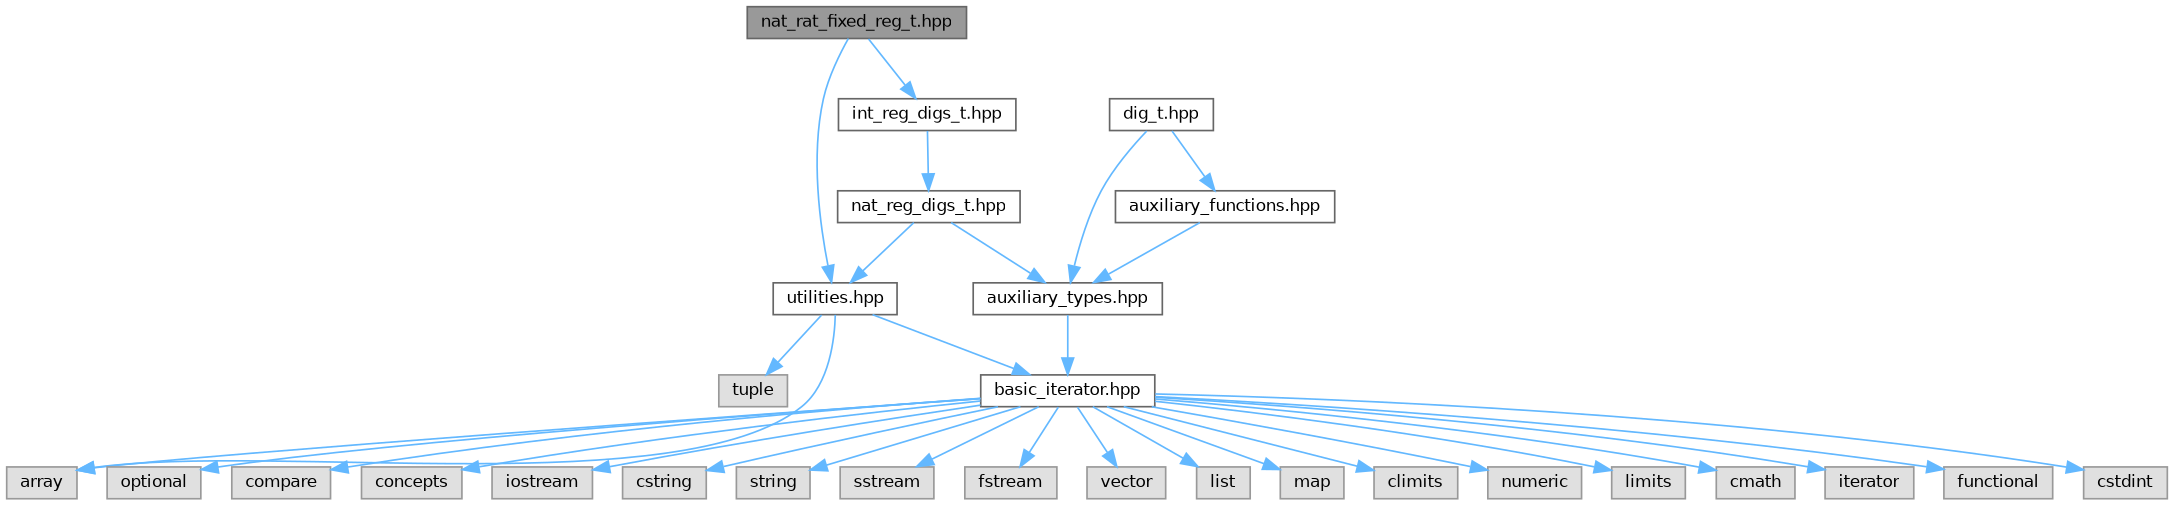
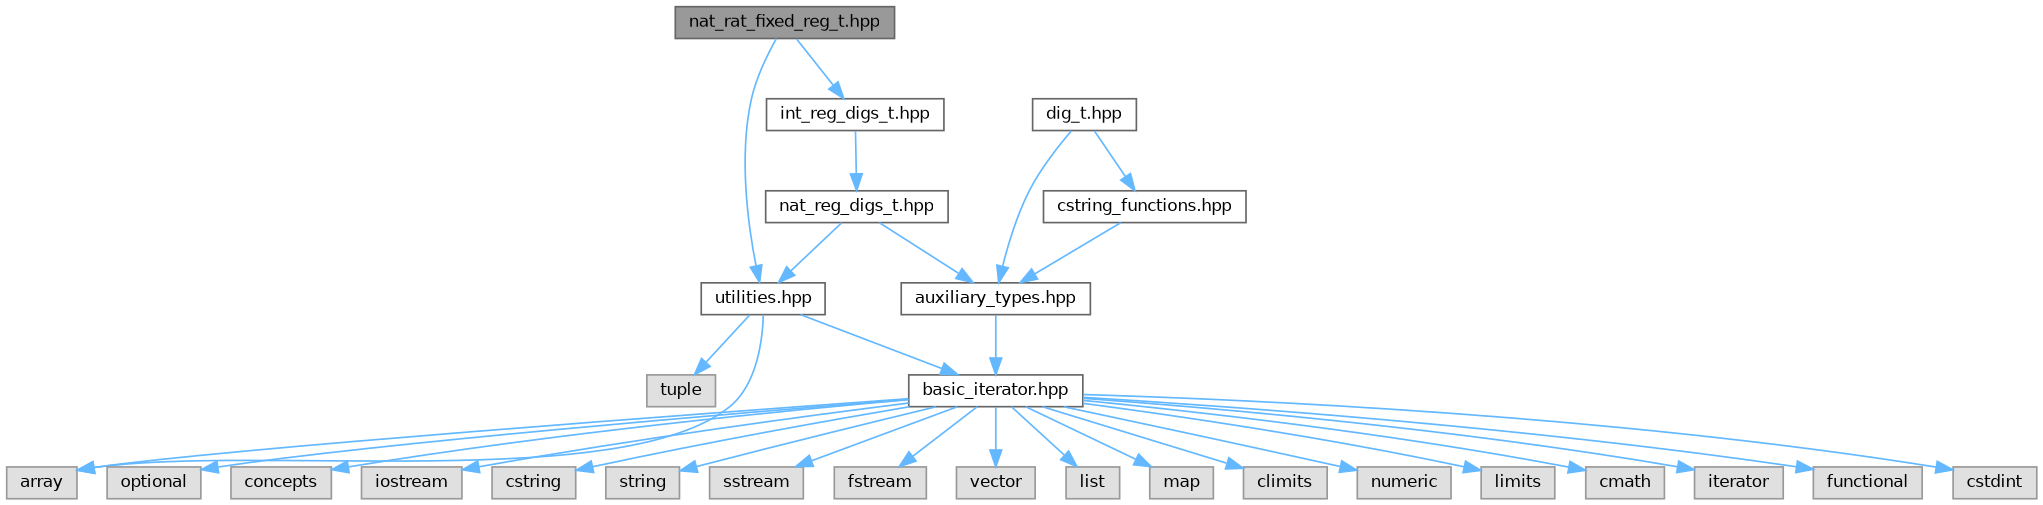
node "auxiliary_functions.hpp": label "auxiliary_functions.hpp" -> "cstring_functions.hpp"
node "compare": removed
